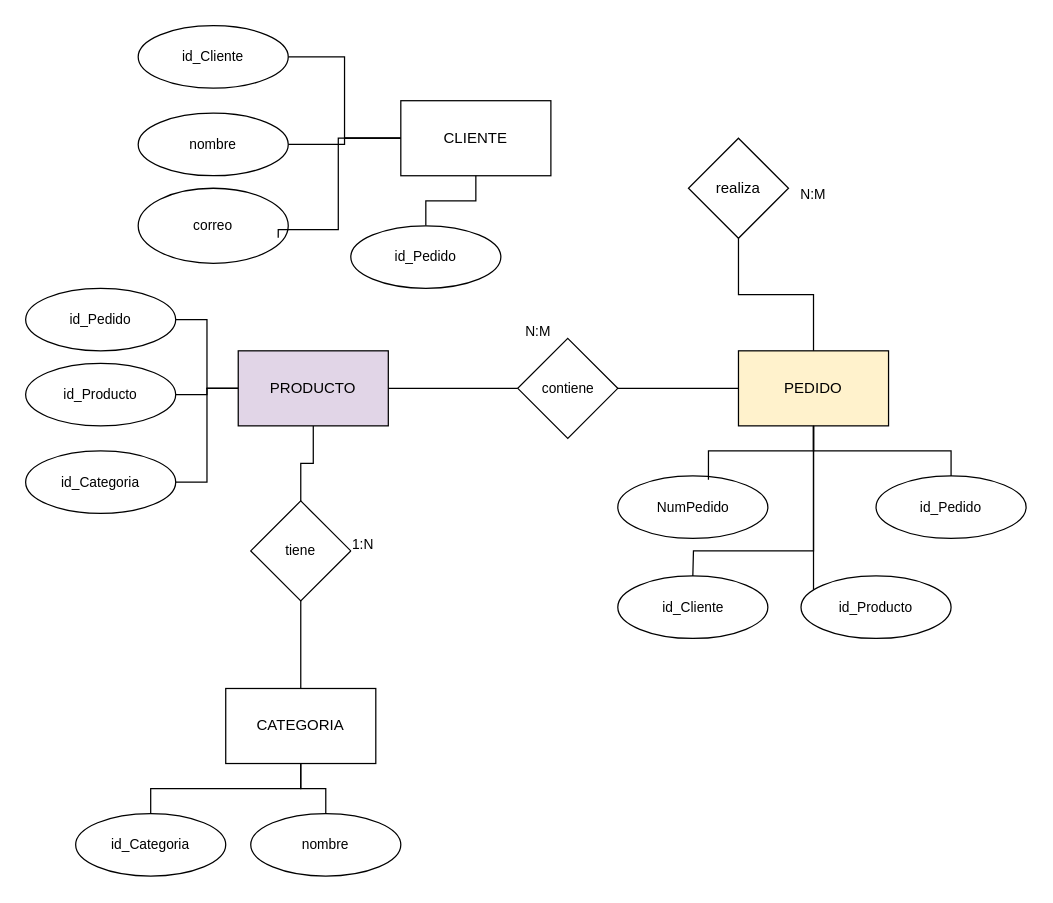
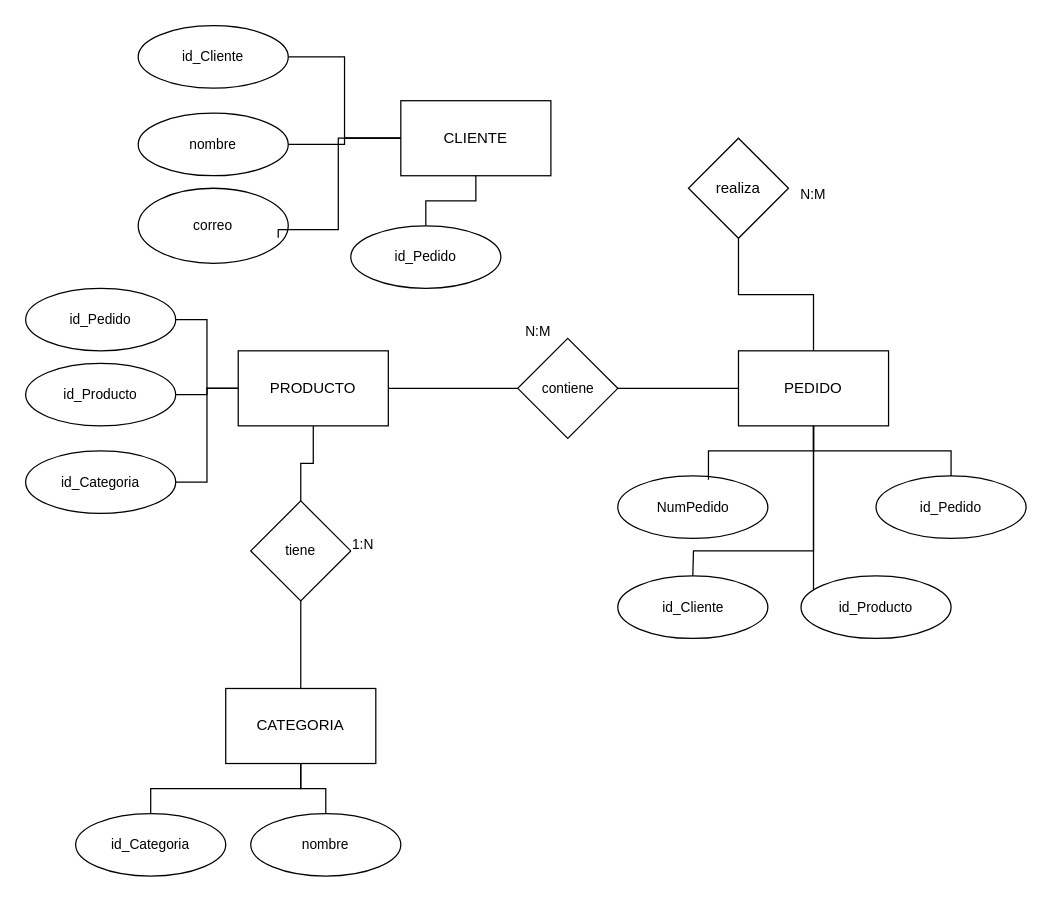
node "PRODUCTO": fillcolor #e1d5e7 -> #ffffff
node "PEDIDO": fillcolor #fff2cc -> #ffffff
